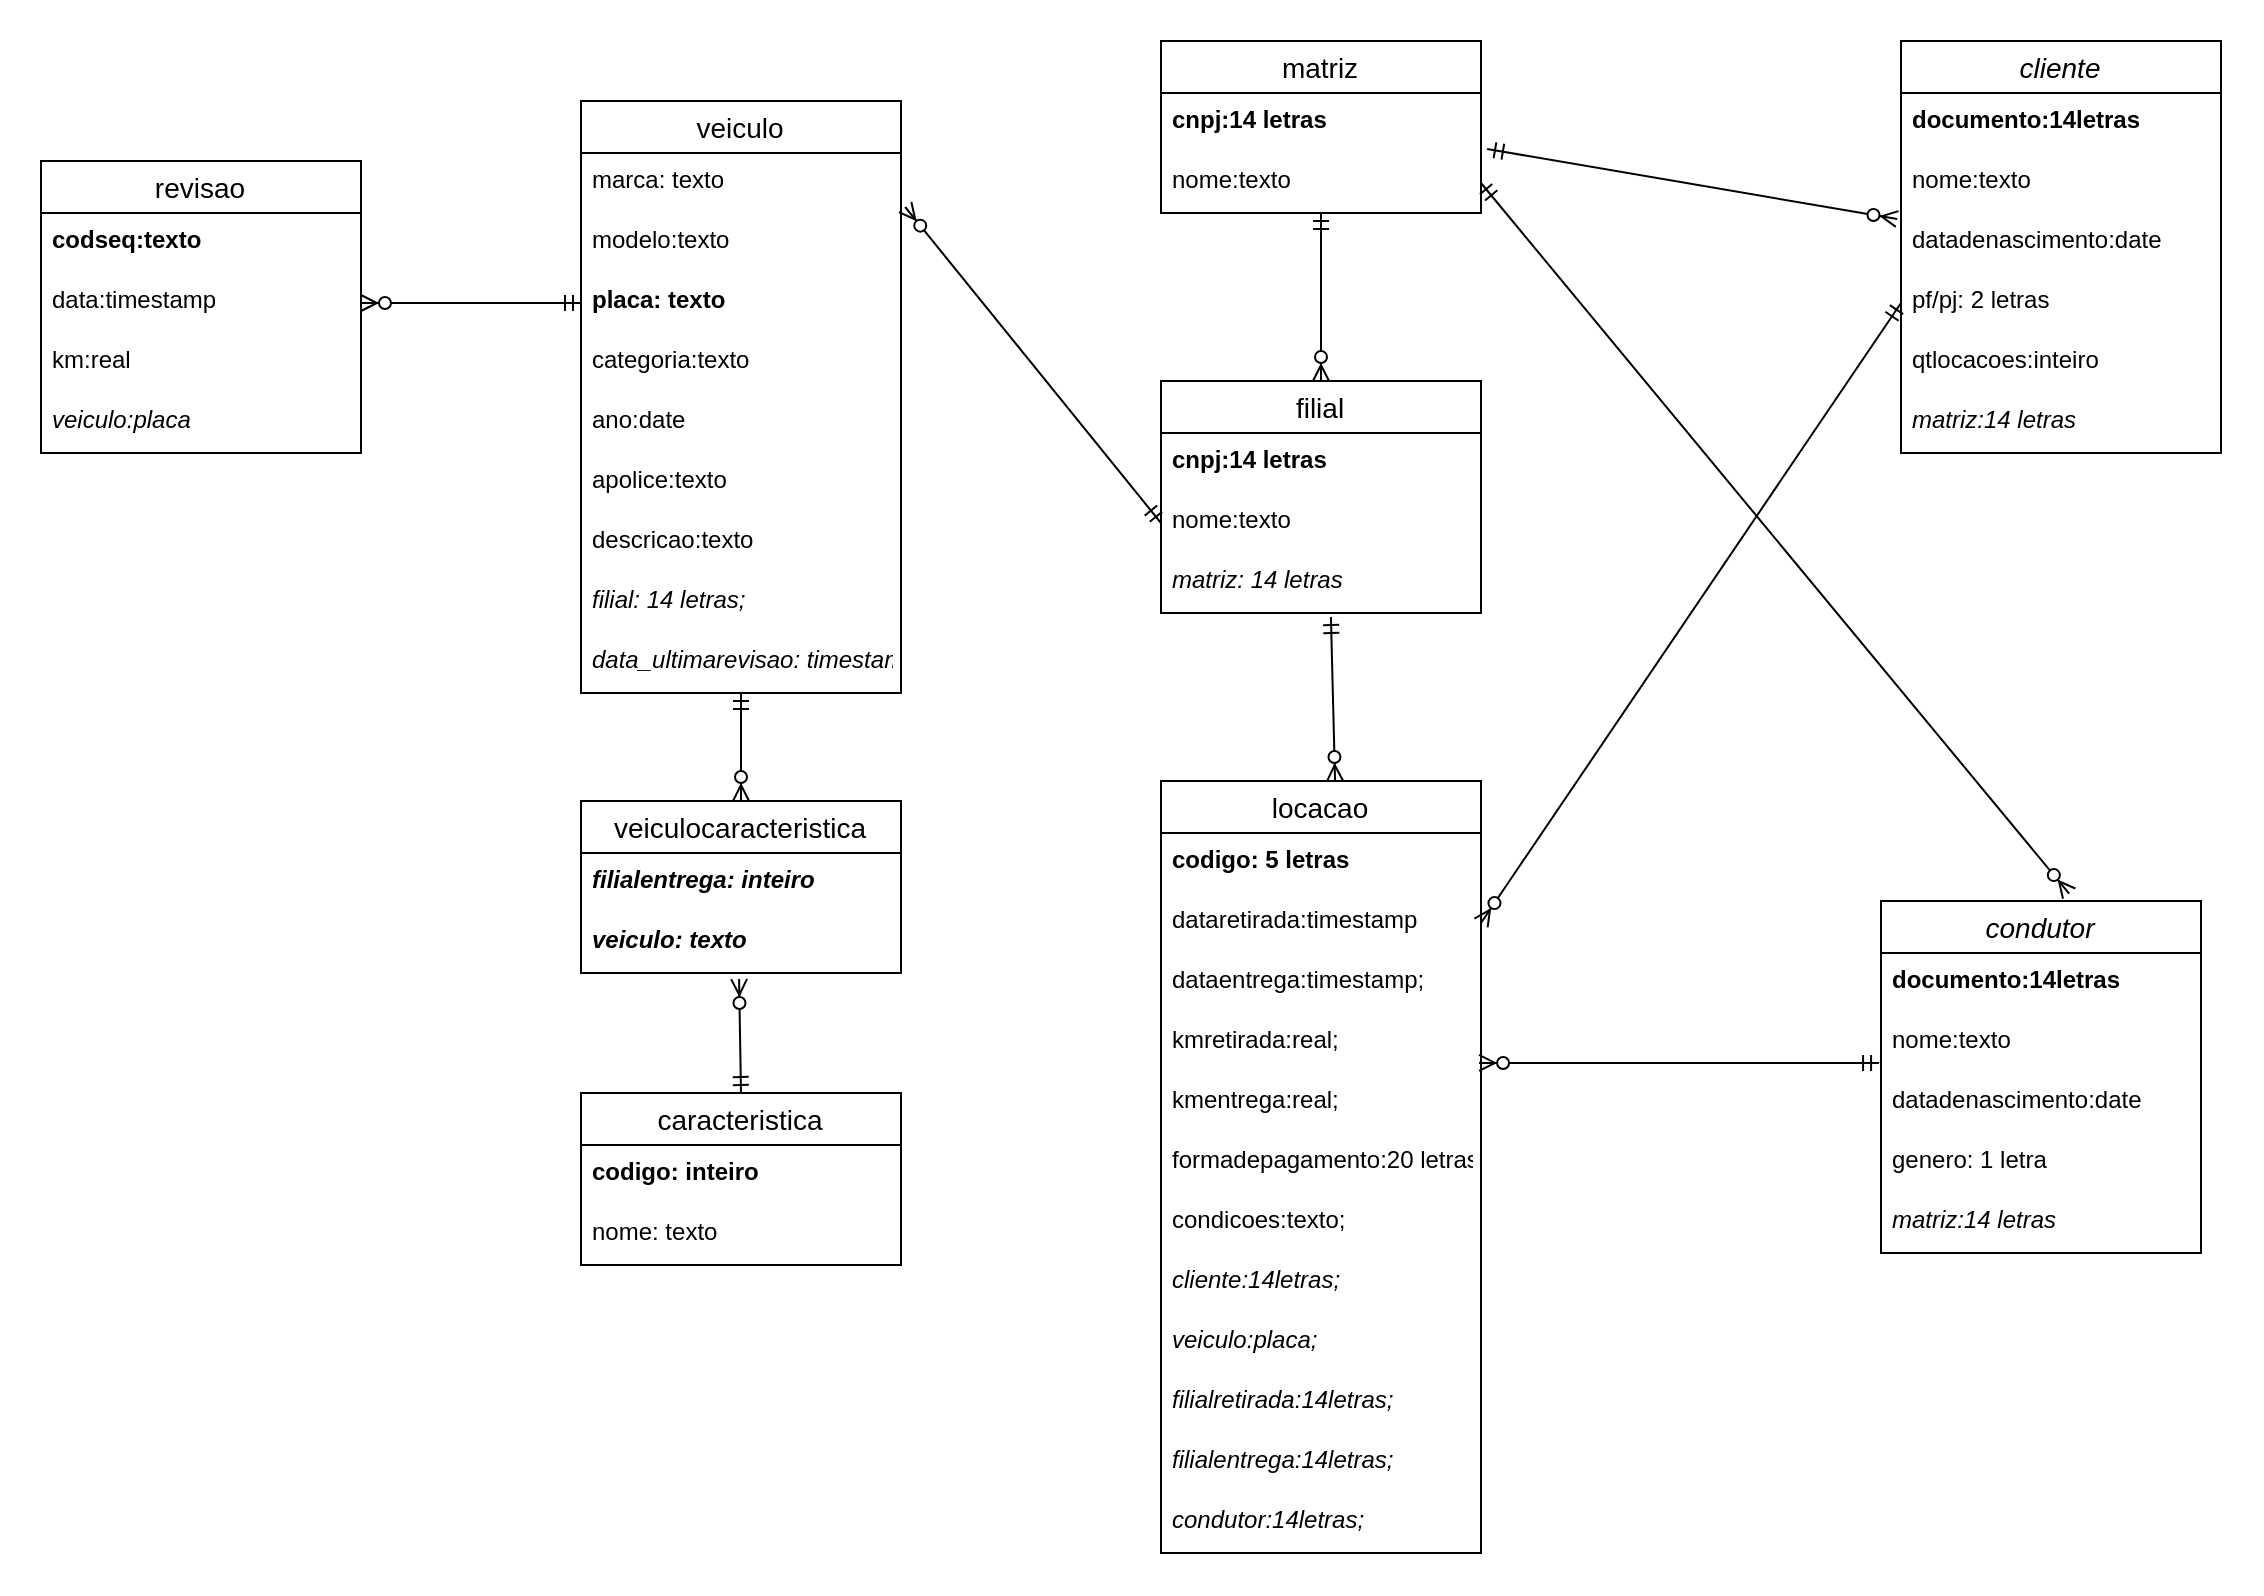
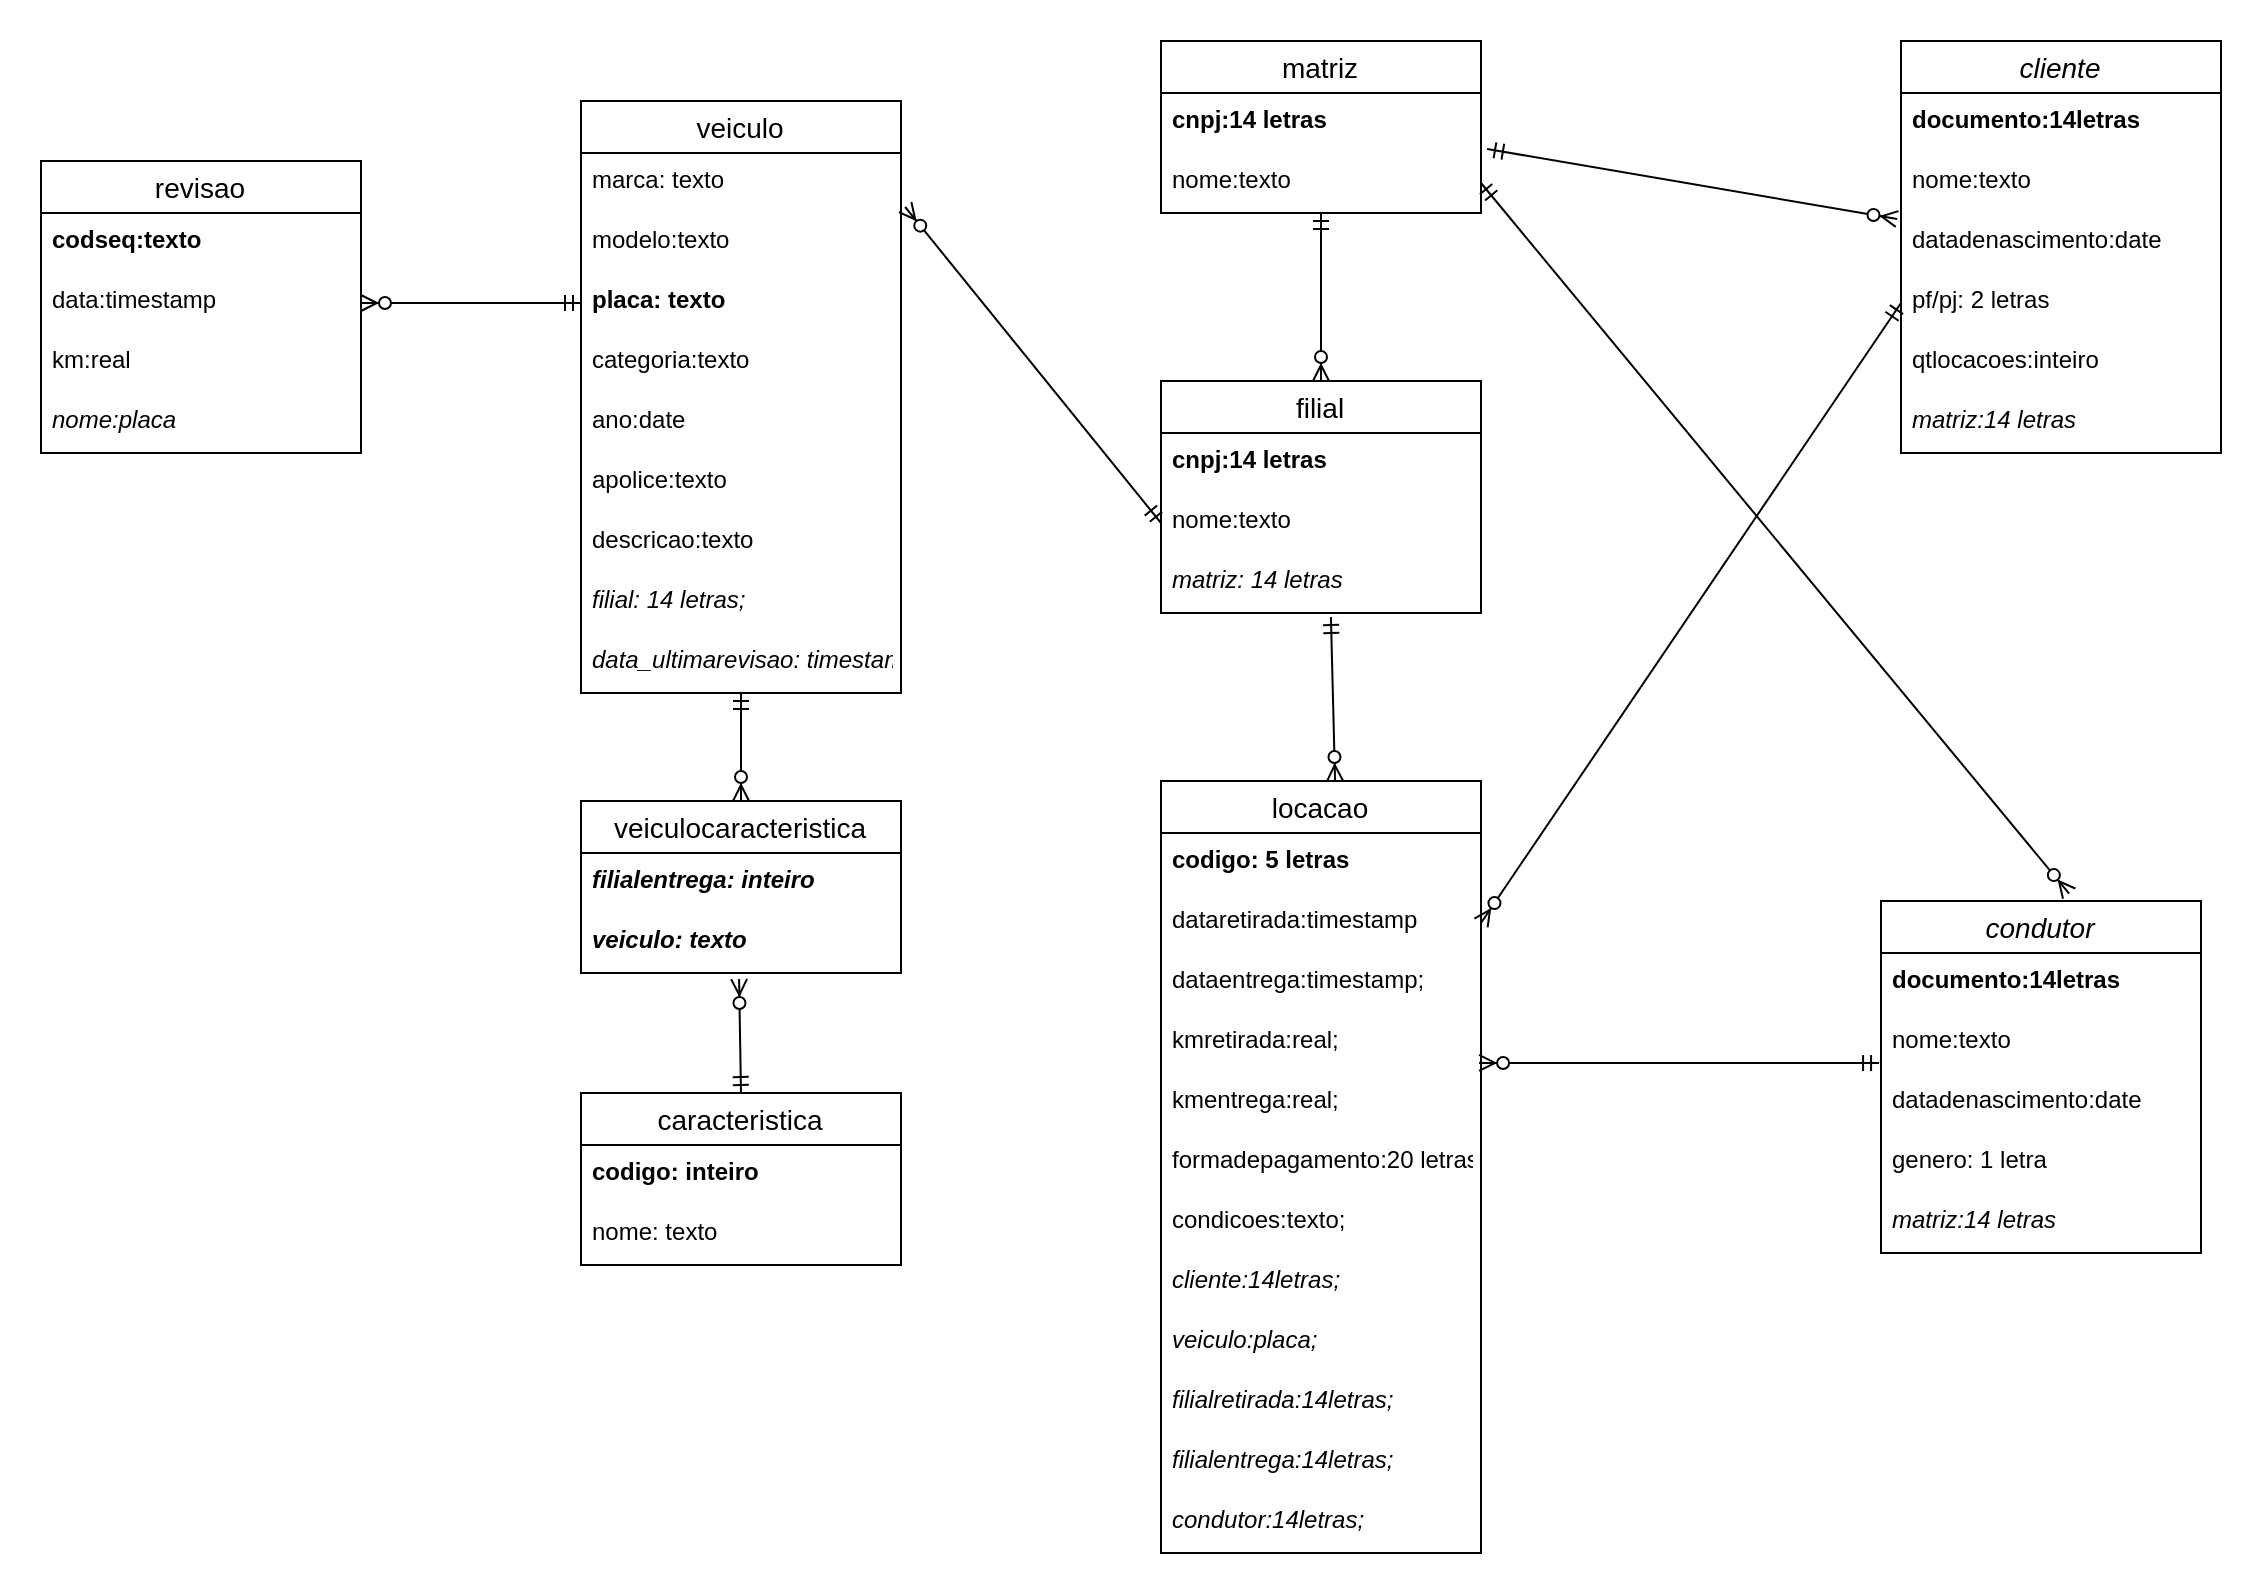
node "veiculo:placa": label "veiculo:placa" -> "nome:placa"
